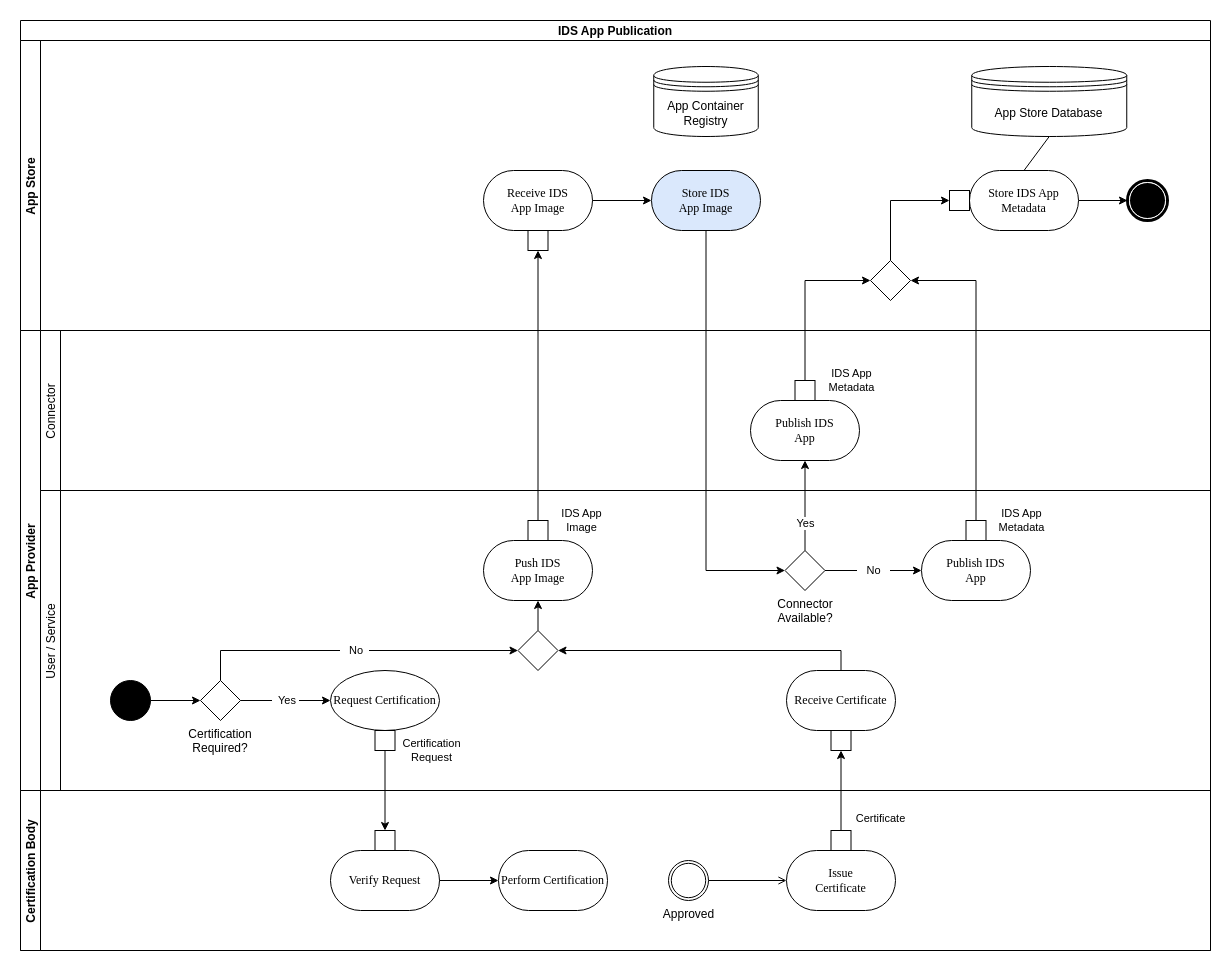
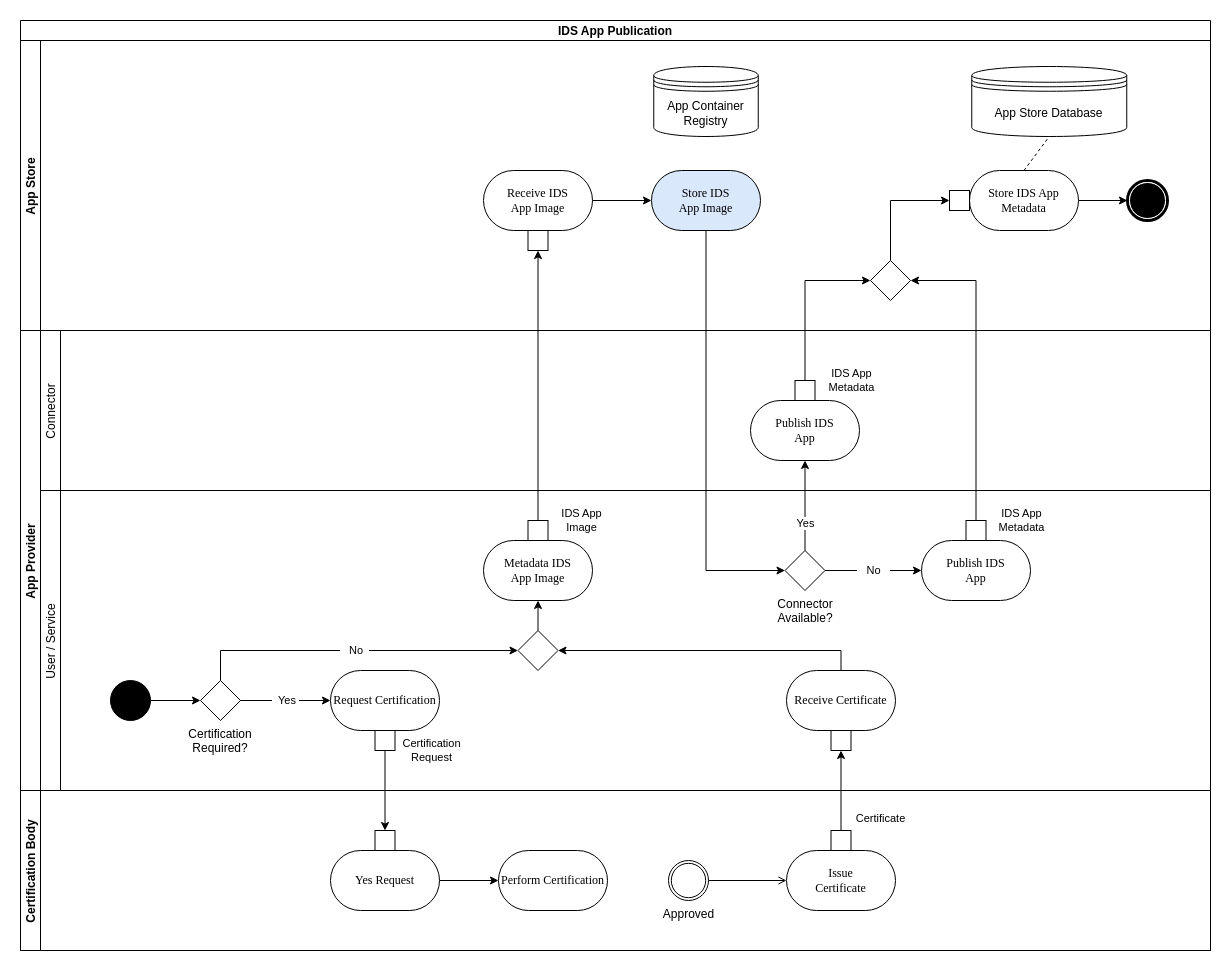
edge "App Store Database" -- "Store IDS App Metadata": style solid -> dashed
node "Push IDS App Image": label "Push IDS App Image" -> "Metadata IDS App Image"
node "Request Certification": shape ellipse -> rounded rectangle
node "Verify Request": label "Verify Request" -> "Yes Request"
